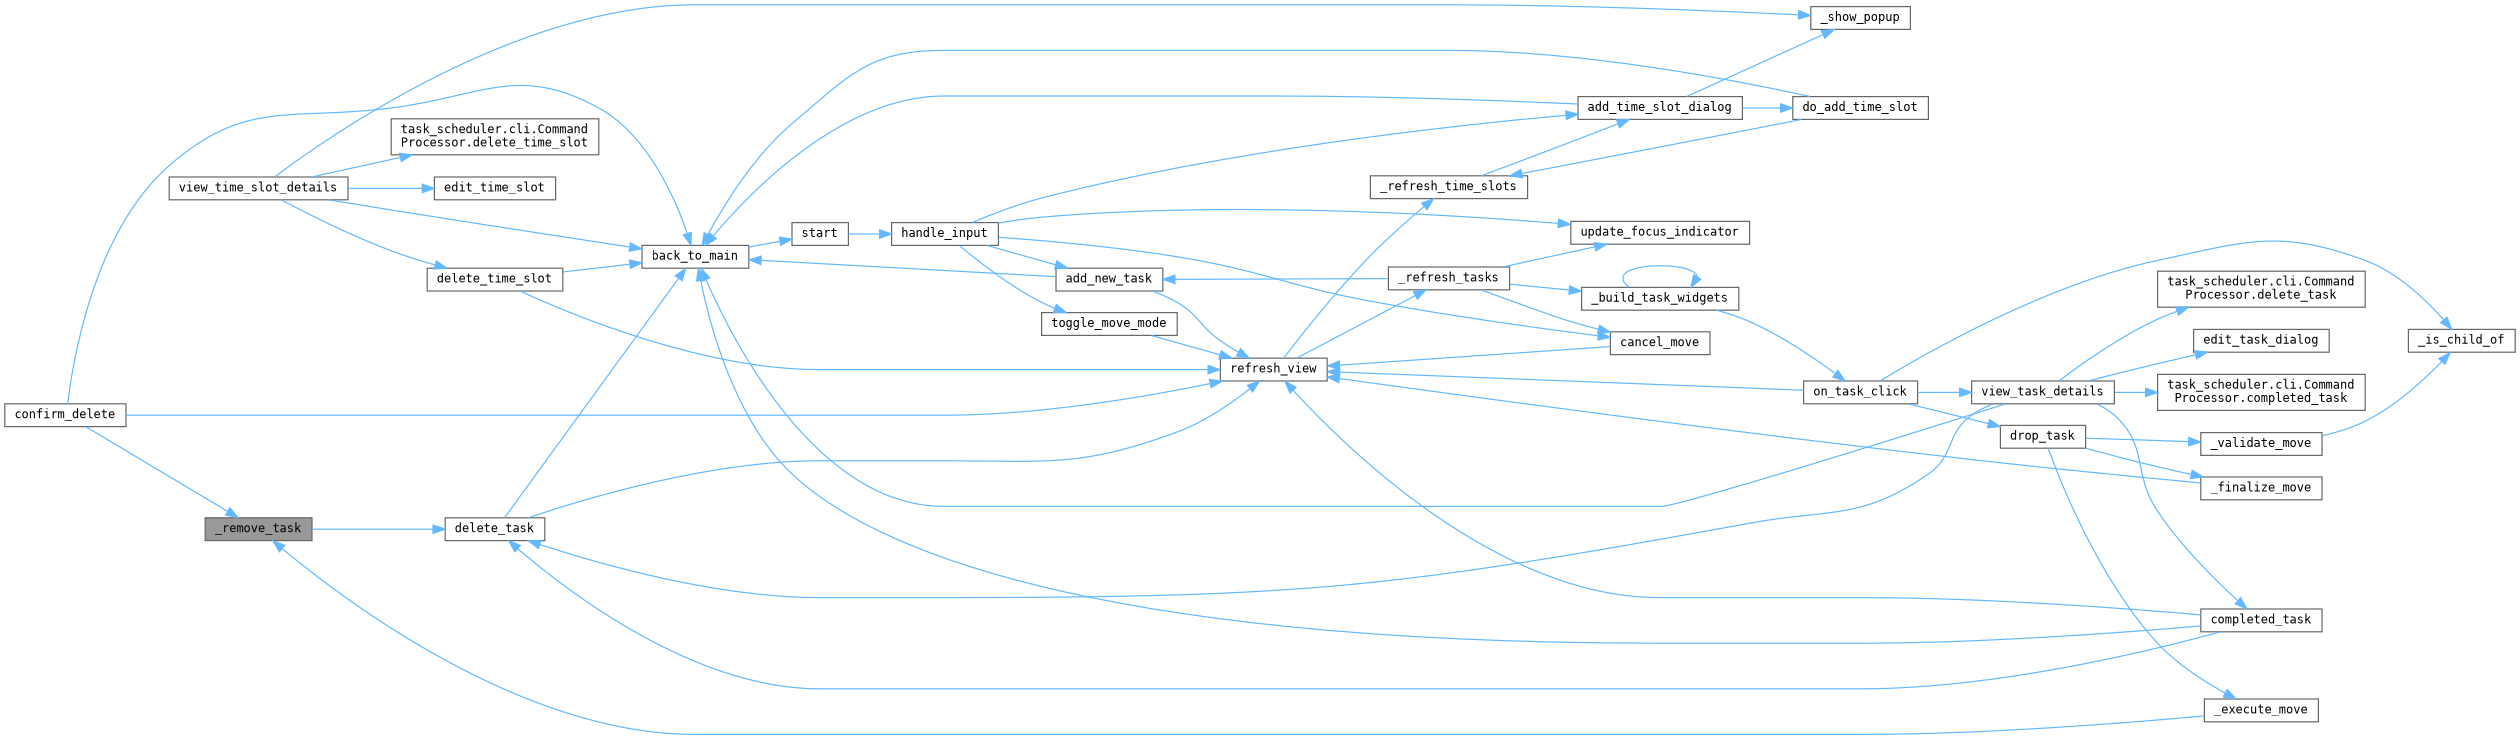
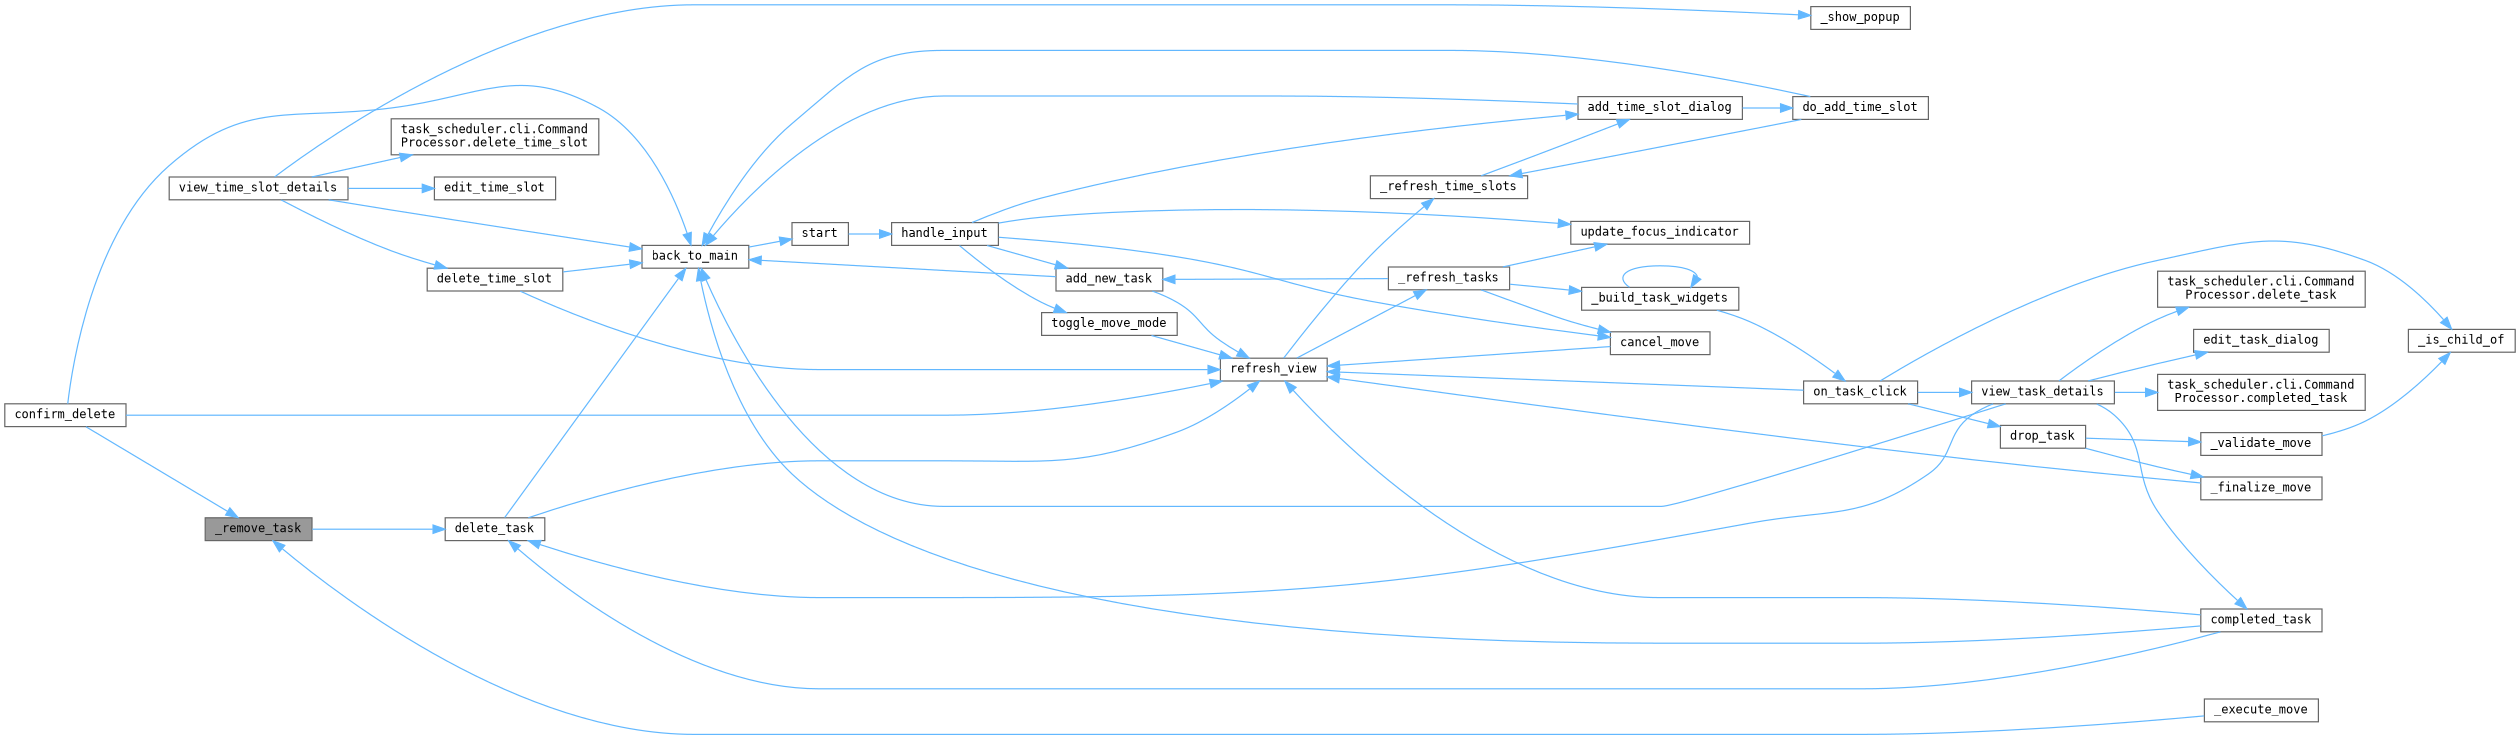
edge "add_time_slot_dialog" -> "_show_popup": removed
edge "drop_task" -> "_execute_move": removed
